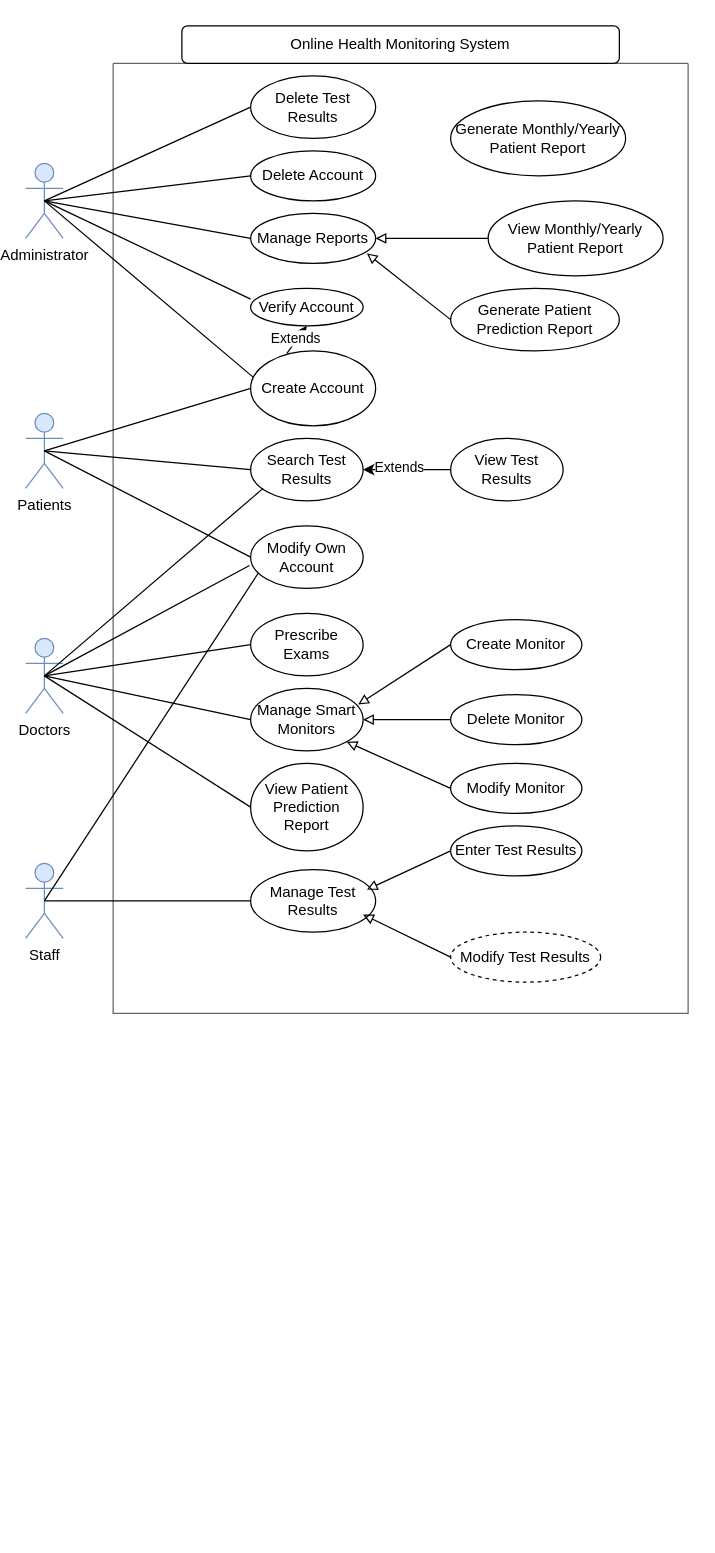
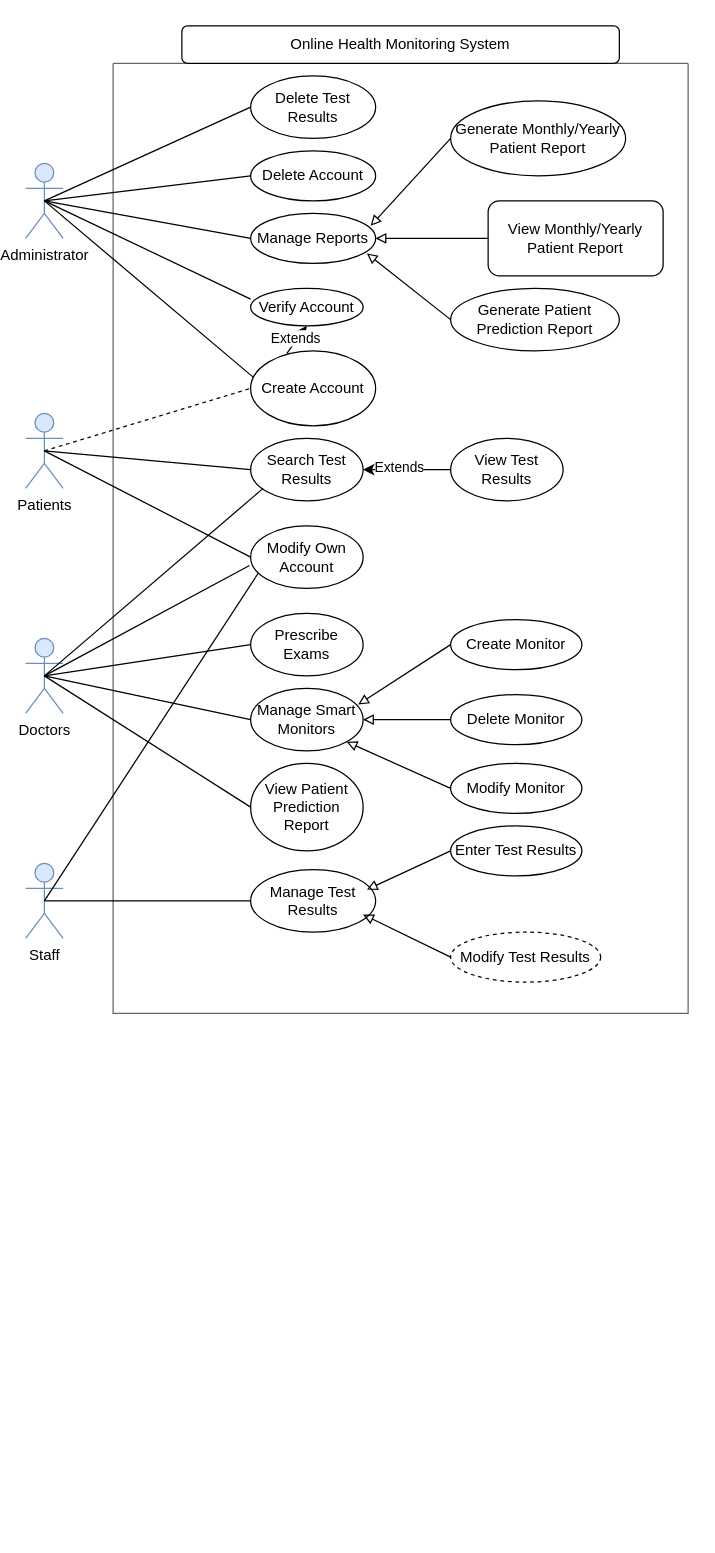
edge "Generate Monthly/Yearly Patient Report" -> "Manage Reports": added
node "View Monthly/Yearly Patient Report": shape ellipse -> rounded rectangle
edge "Create Account" -- "Patients": style solid -> dashed
